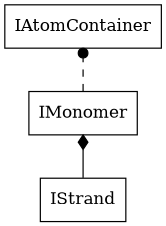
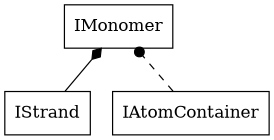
edge "IMonomer" -> "IAtomContainer": reversed
